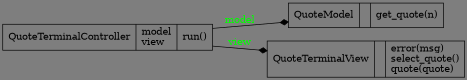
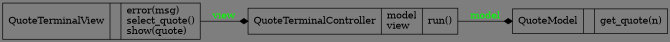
edge "QuoteTerminalController" -> "QuoteTerminalView": reversed
node "QuoteTerminalView": text "quote(quote)" -> "show(quote)"
